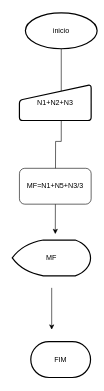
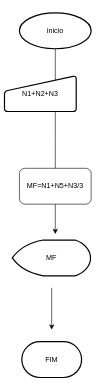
node "inicio": moved (62, 30) -> (56, 30)
node "N1+N2+N3": moved (56, 102) -> (41, 93)
node "FIM": moved (61, 360) -> (52, 360)
